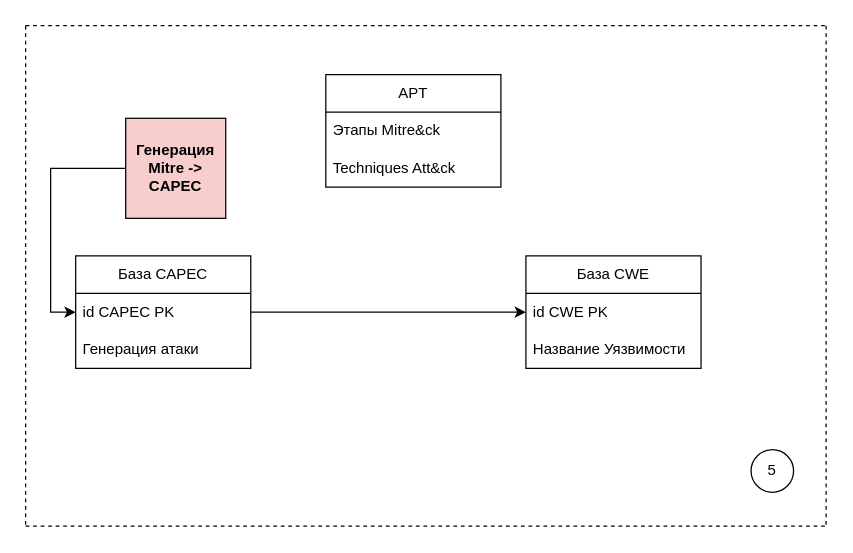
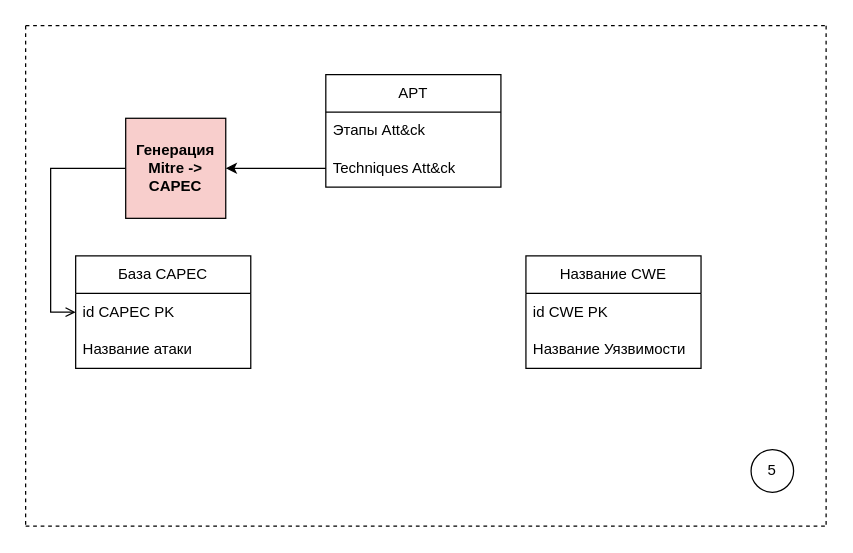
node "Этапы Mitre&ck": label "Этапы Mitre&ck" -> "Этапы Att&ck"
edge "Techniques Att&ck" -> "Генерация Mitre -> CAPEC": added
node "База CWE": label "База CWE" -> "Название CWE"
edge "Генерация Mitre -> CAPEC" -> "id CAPEC PK": arrowhead classic -> open
edge "id CAPEC PK" -> "id CWE PK": removed
node "Генерация атаки": label "Генерация атаки" -> "Название атаки"
